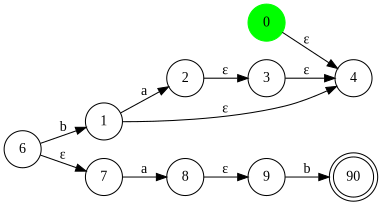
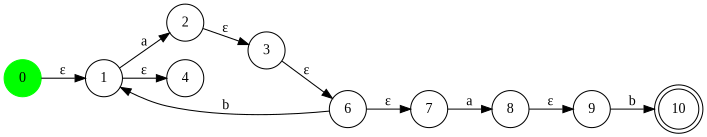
edge "0" -> "4": now "0" -> "1"
edge "3" -> "4": now "3" -> "6"
node "90": label "90" -> "10"
